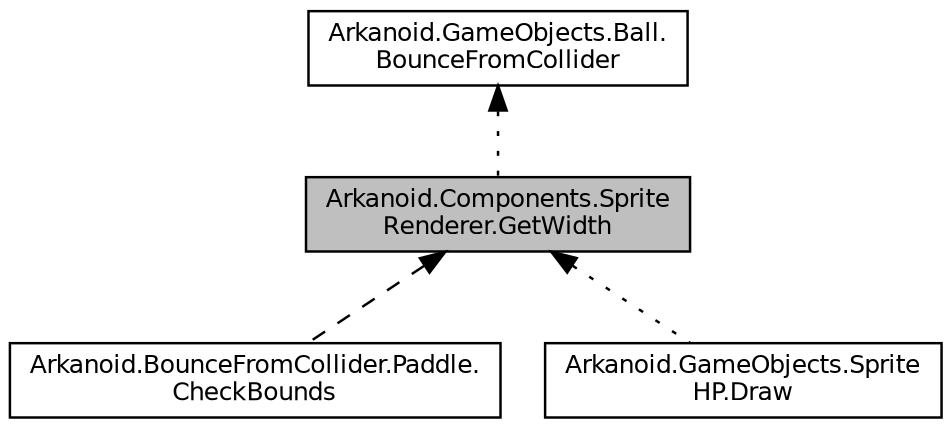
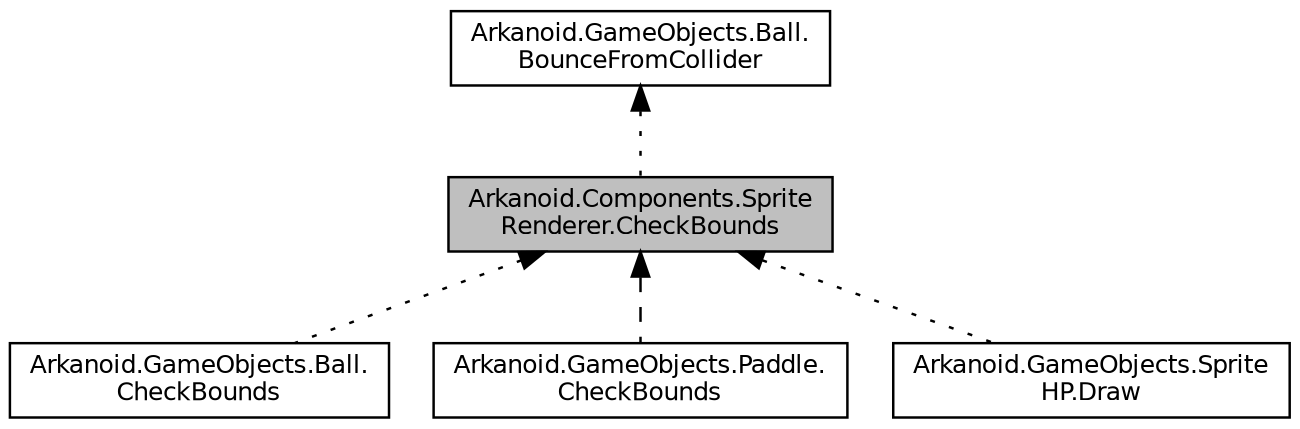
node "Arkanoid.Components.Sprite Renderer.GetWidth": label "Arkanoid.Components.Sprite Renderer.GetWidth" -> "Arkanoid.Components.Sprite Renderer.CheckBounds"
node "Arkanoid.GameObjects.Ball. CheckBounds": added
node "Arkanoid.BounceFromCollider.Paddle. CheckBounds": label "Arkanoid.BounceFromCollider.Paddle. CheckBounds" -> "Arkanoid.GameObjects.Paddle. CheckBounds"
